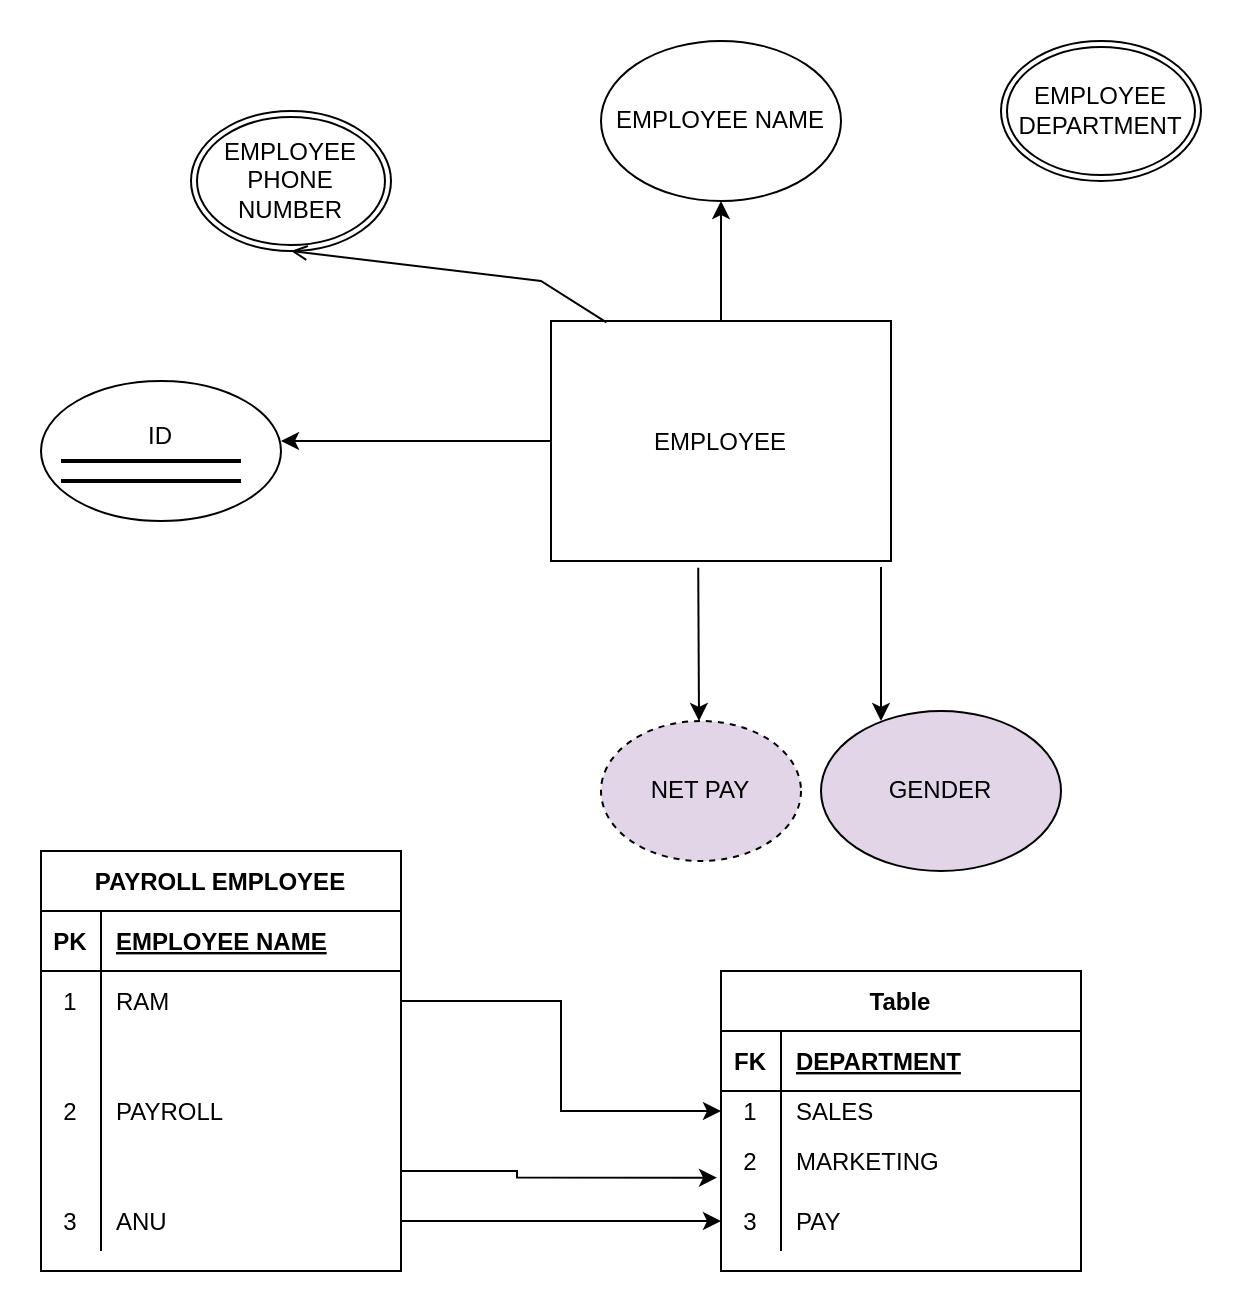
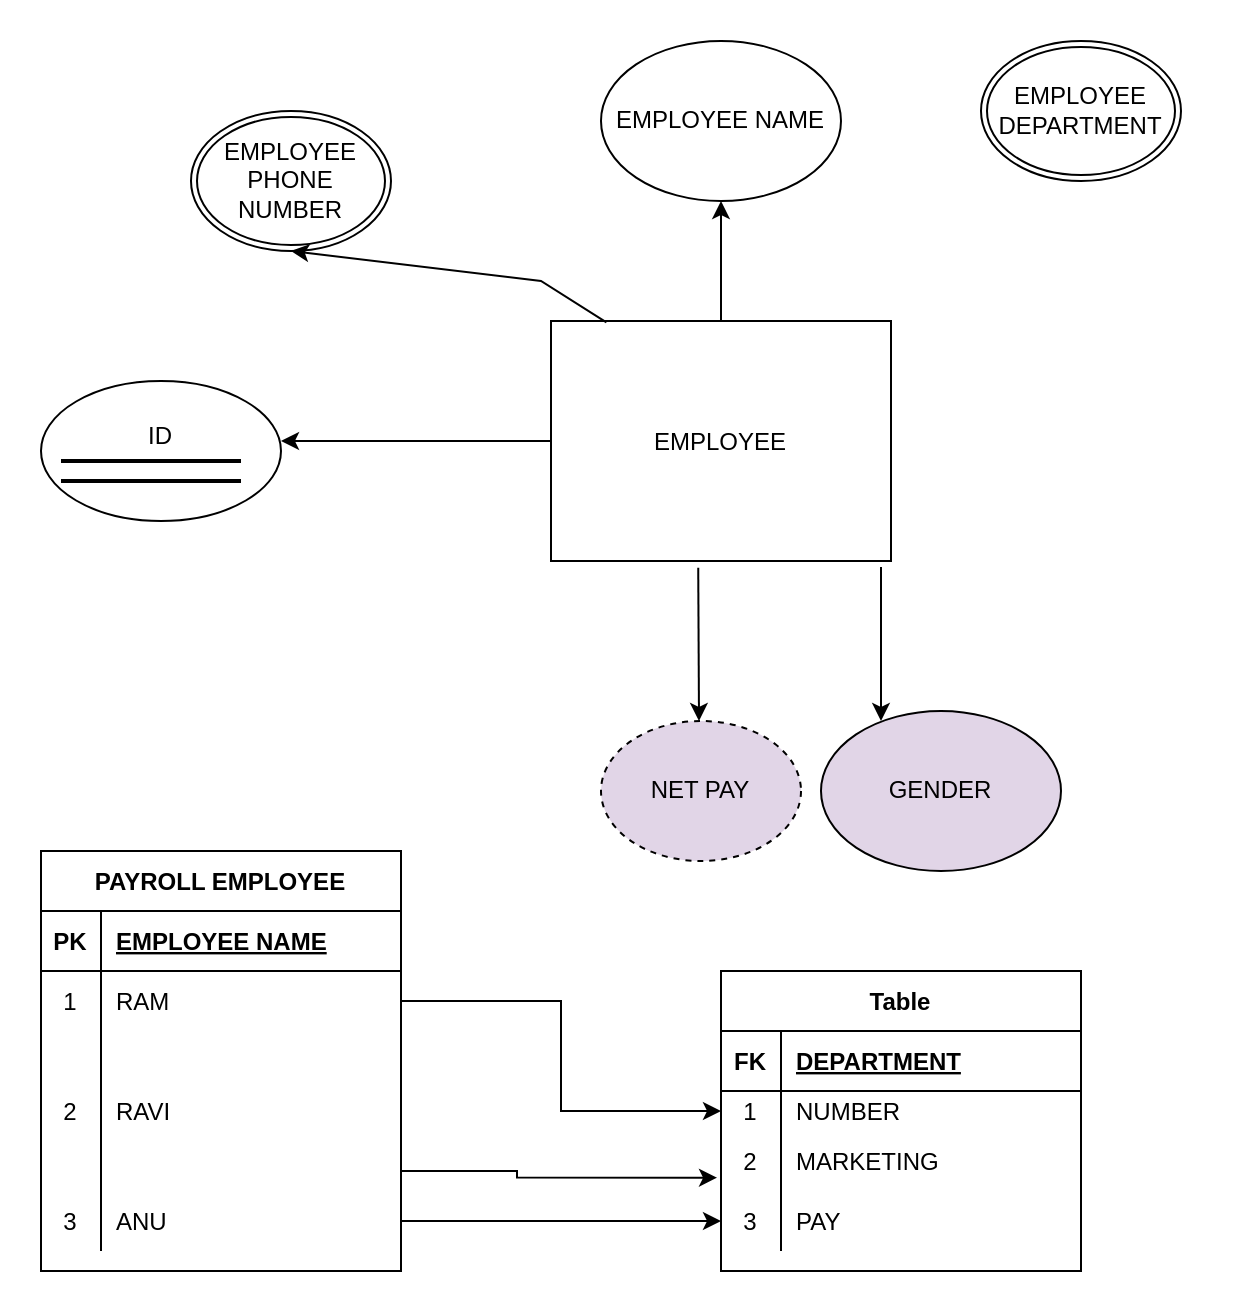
node "EMPLOYEE DEPARTMENT": moved (1101, 111) -> (1081, 111)
edge "EMPLOYEE" -> "EMPLOYEE PHONE NUMBER": arrowhead open -> classic
node "PAYROLL": label "PAYROLL" -> "RAVI"
node "SALES": label "SALES" -> "NUMBER"
